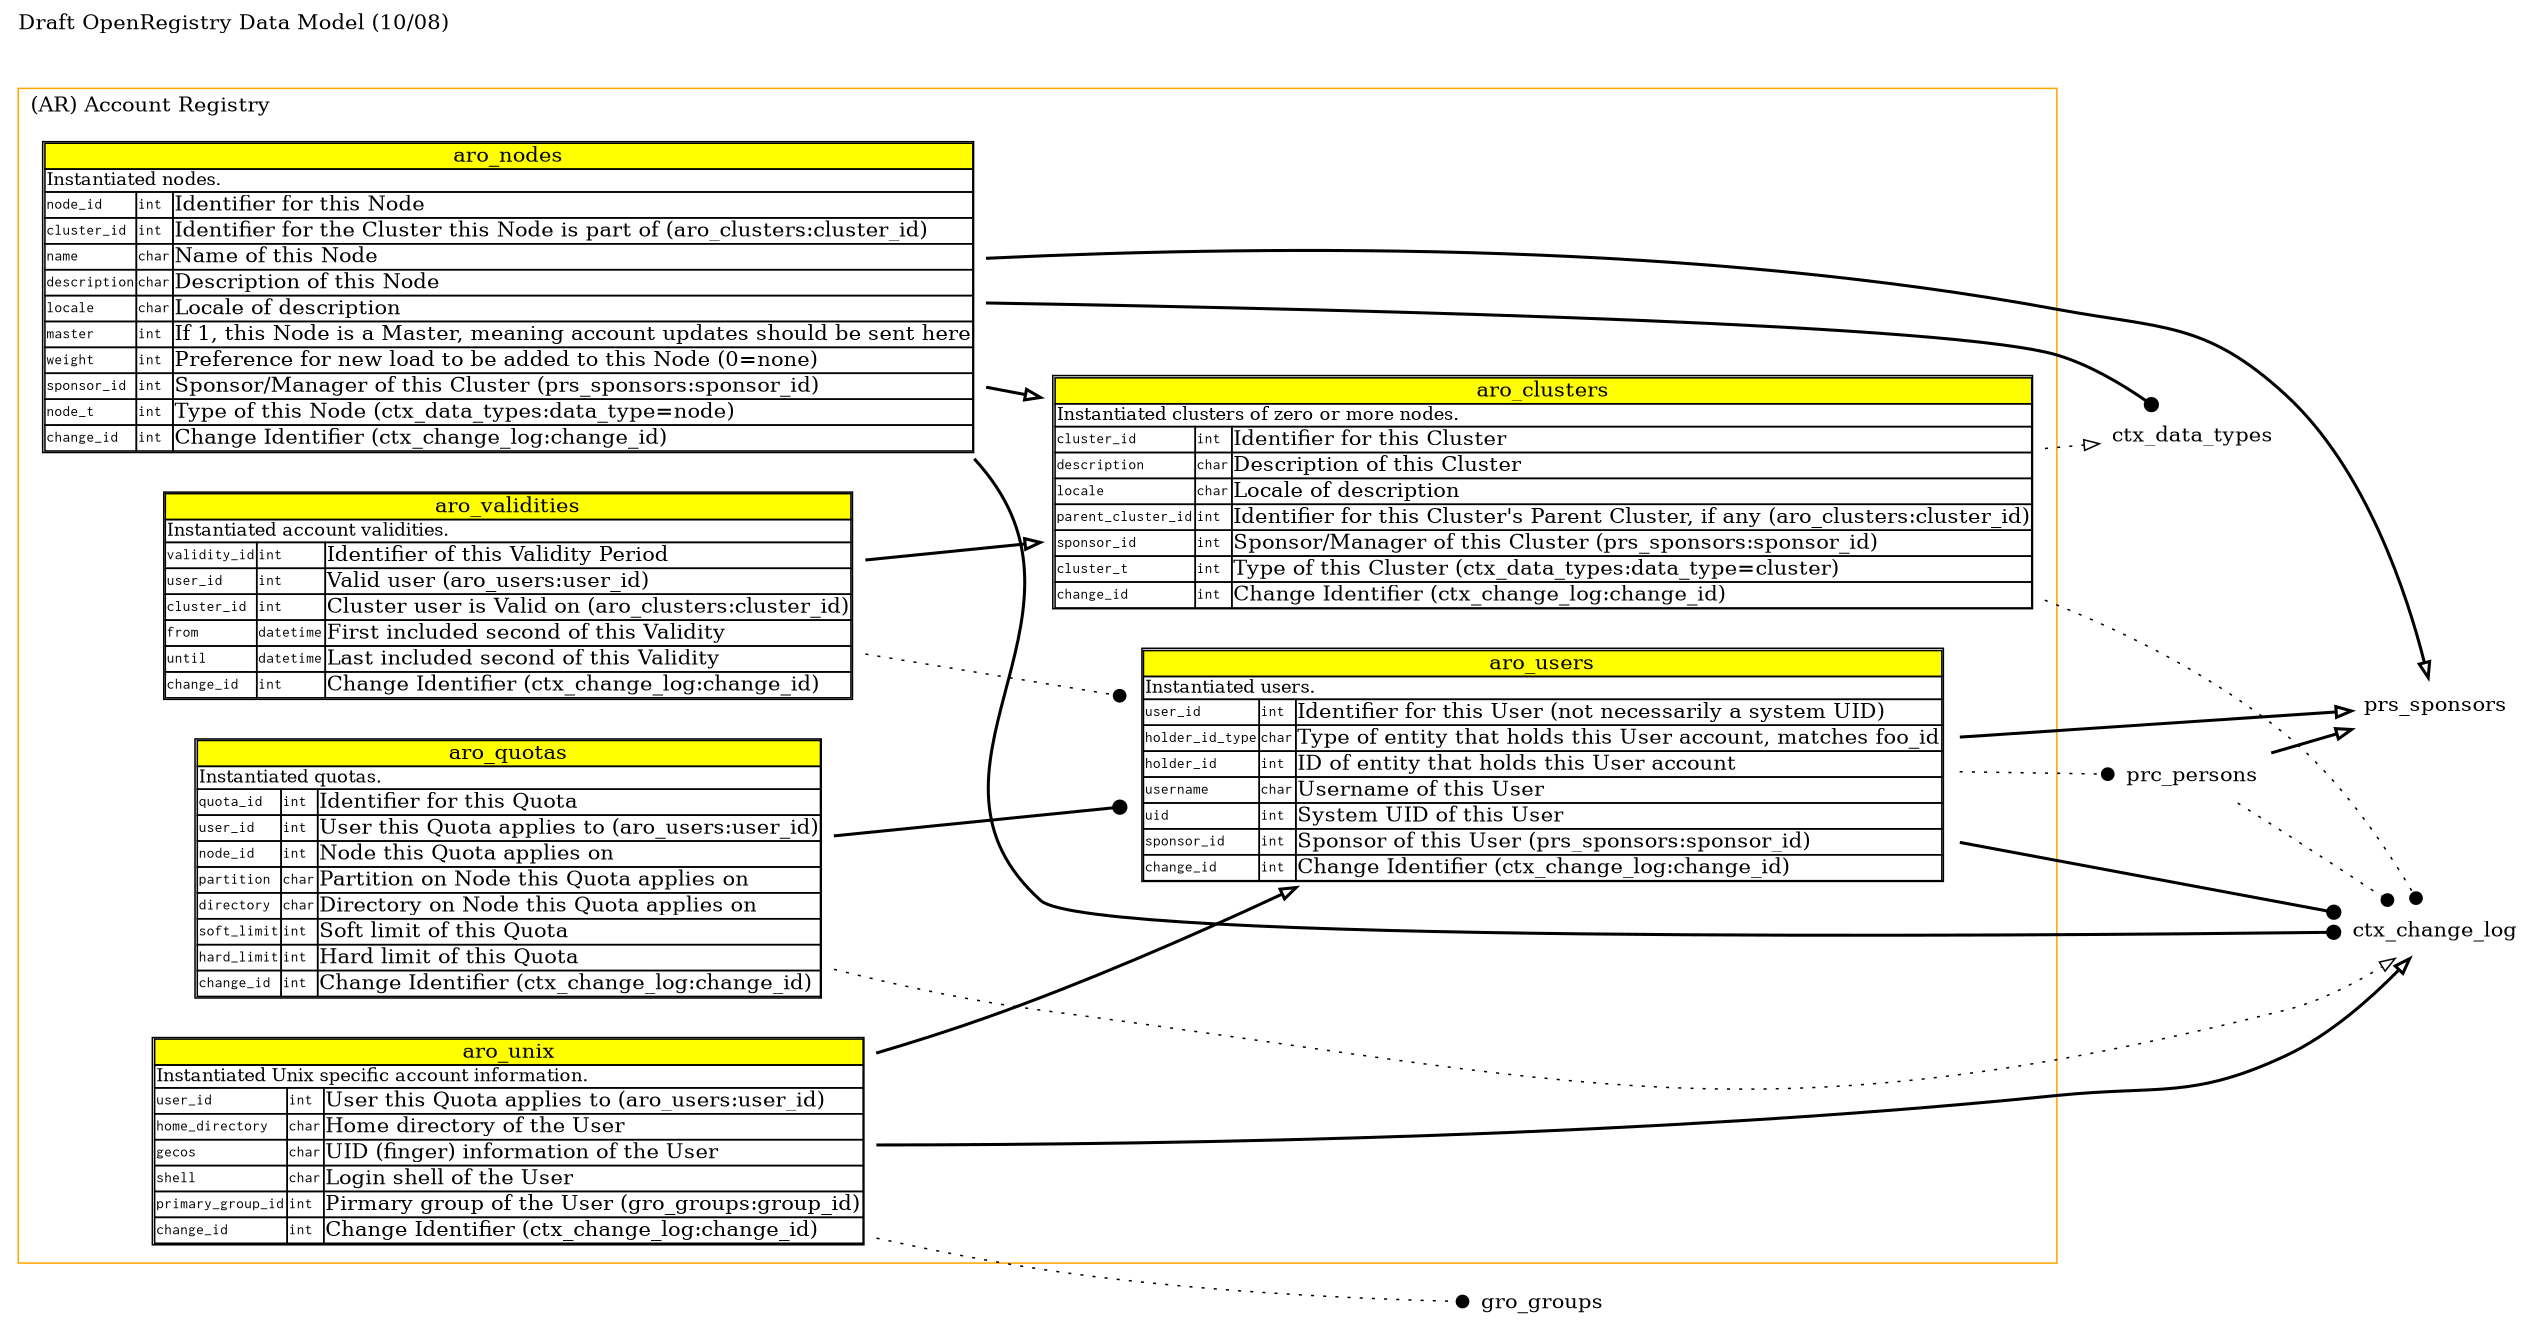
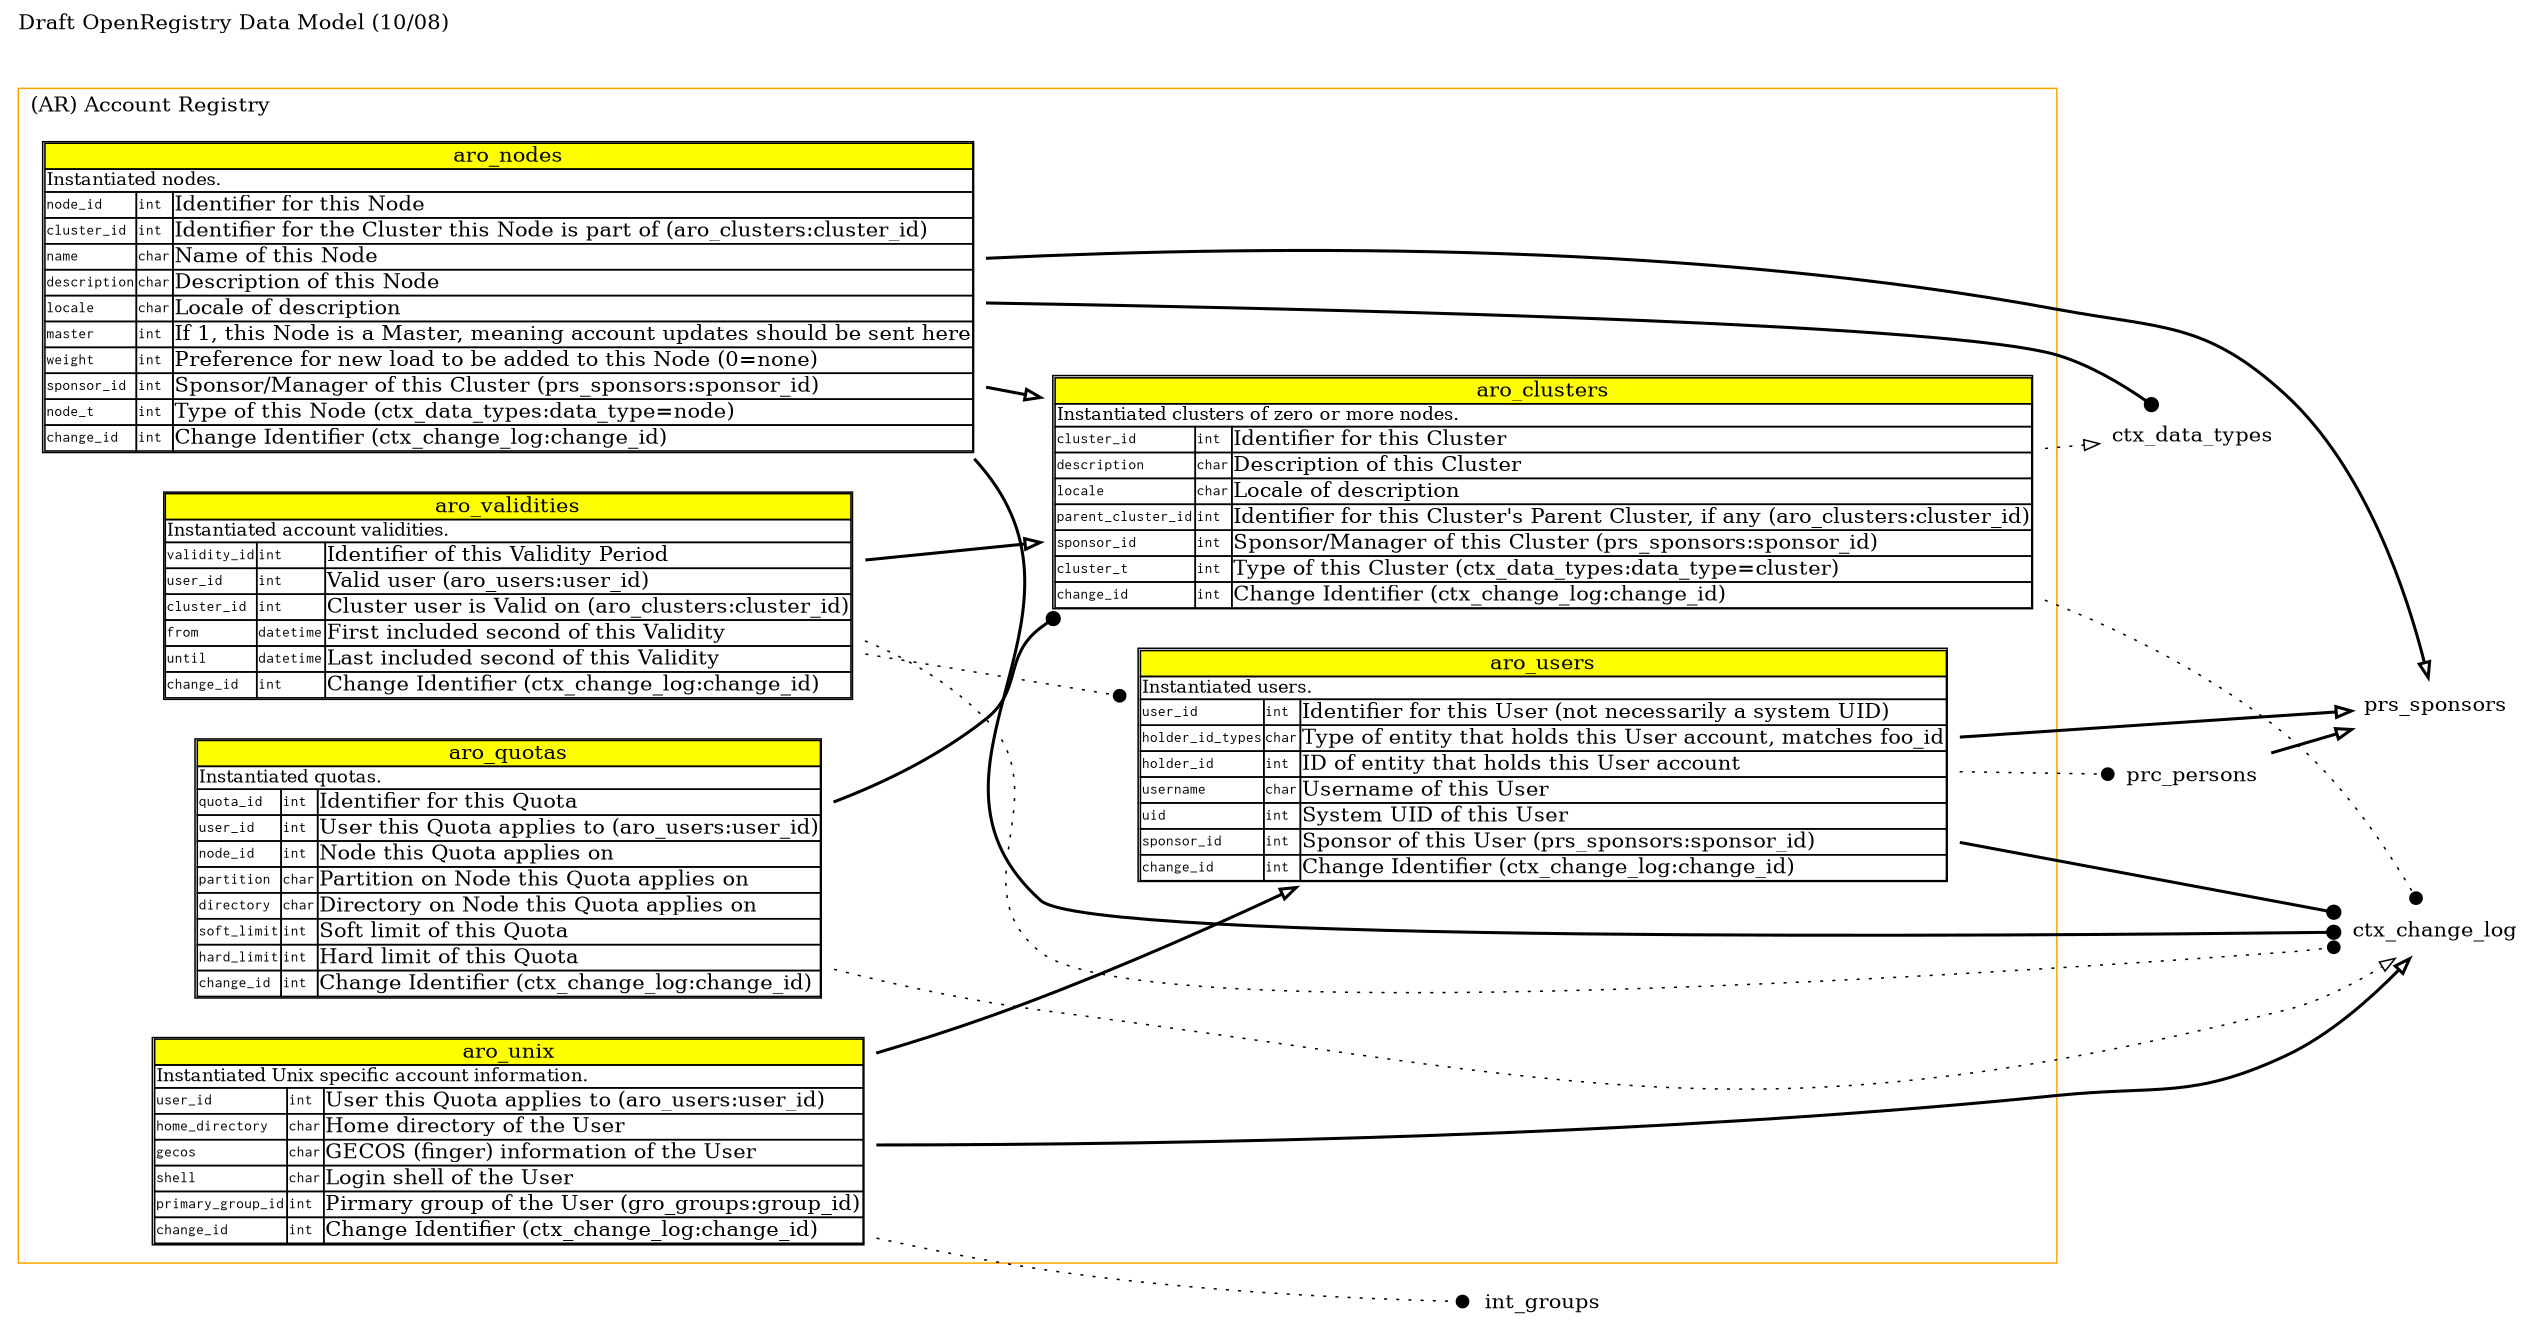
node "aro_users": text "holder_id_type" -> "holder_id_types"
edge "aro_quotas" -> "aro_users": now "aro_quotas" -> "aro_clusters"
edge "prc_persons" -> "ctx_change_log": now "aro_validities" -> "ctx_change_log"
node "aro_unix": text "UID (finger) information of the User" -> "GECOS (finger) information of the User"
node "gro_groups": label "gro_groups" -> "int_groups"
